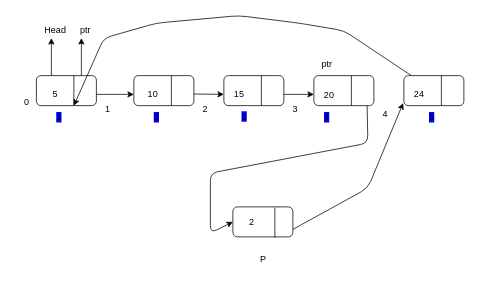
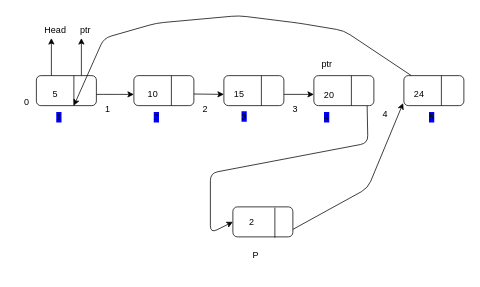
node "P": moved (263, 259) -> (255, 255)
